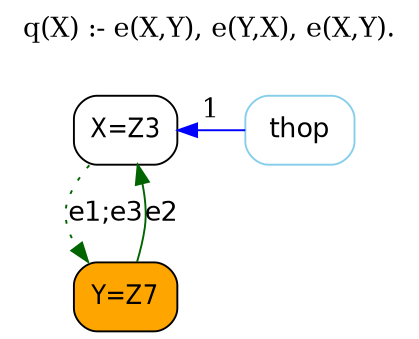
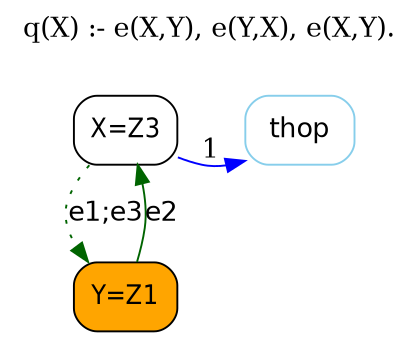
edge "thop" -> "X=Z3": reversed
node "Y=Z7": label "Y=Z7" -> "Y=Z1"
